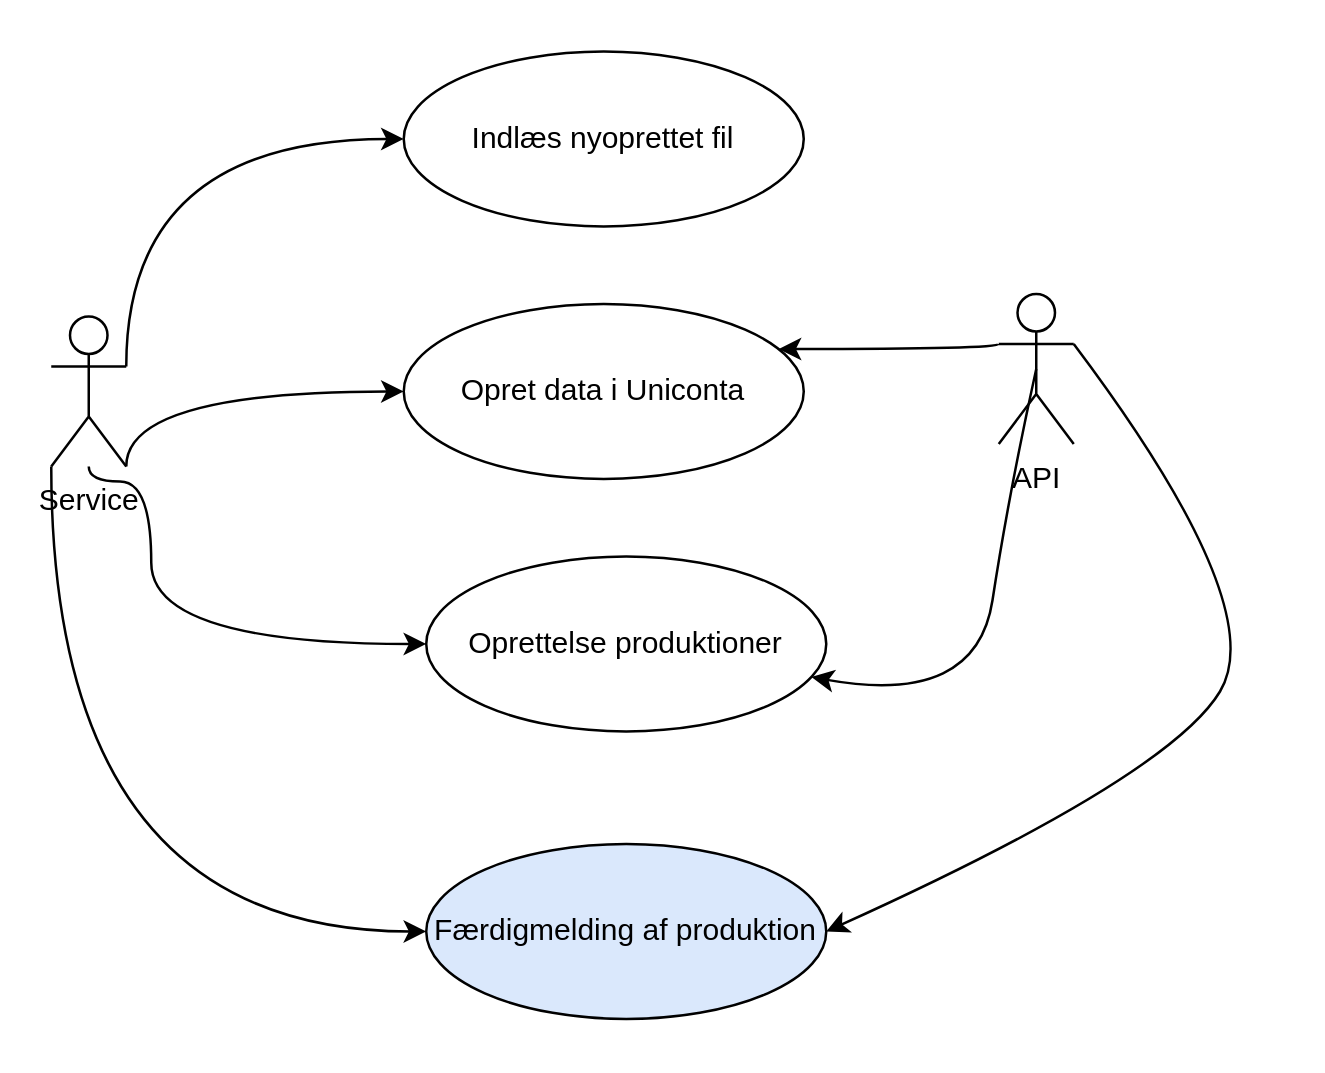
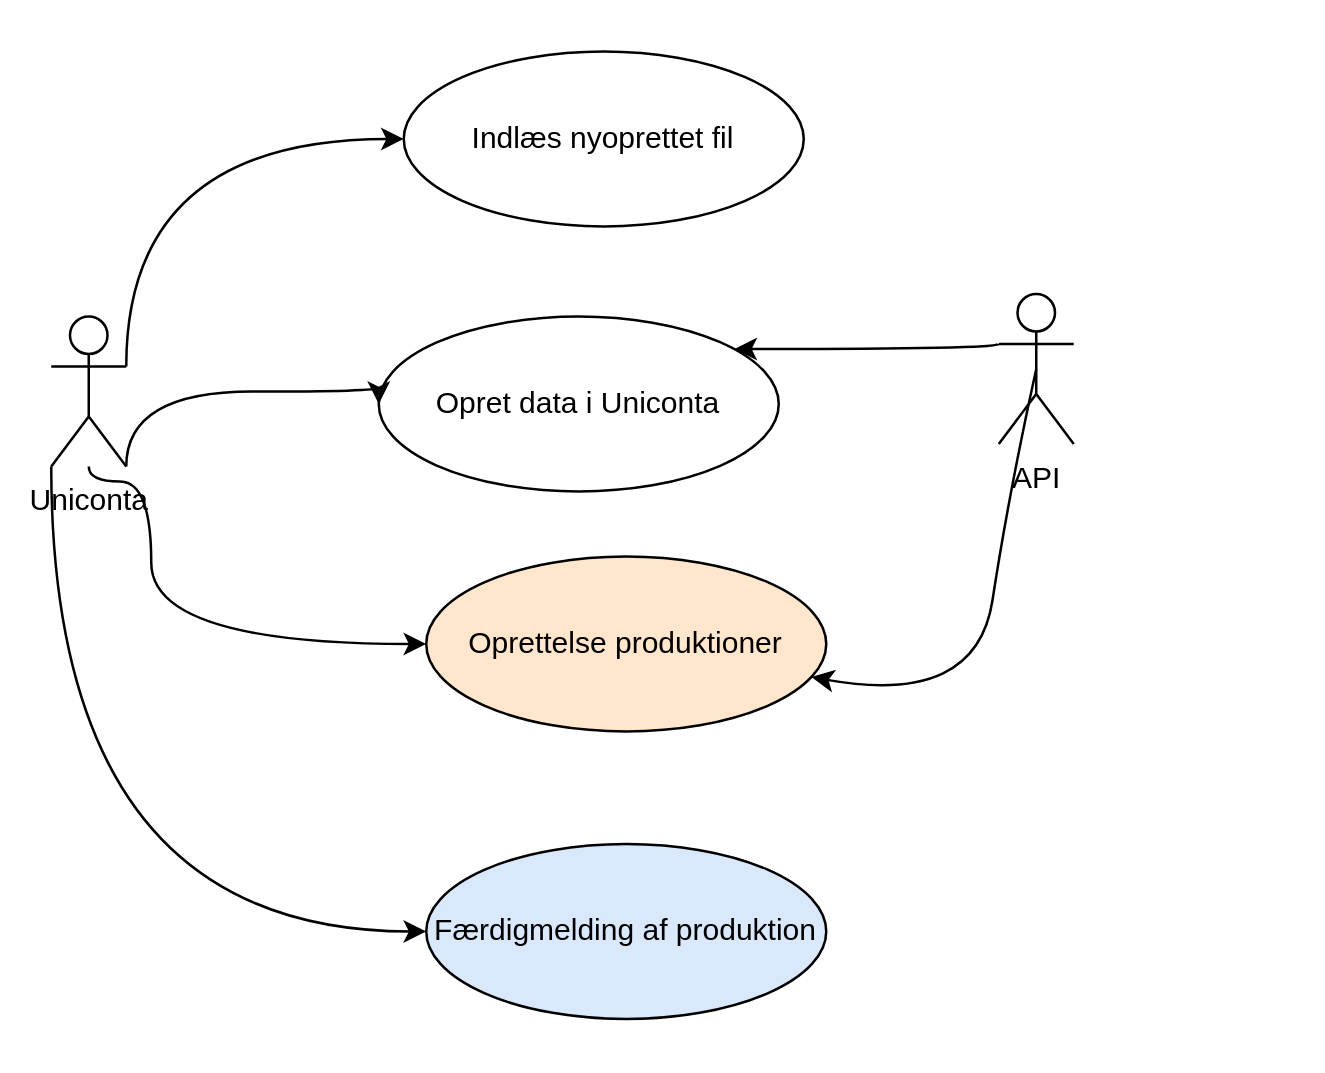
node "Opret data i Uniconta": moved (604, 391) -> (579, 404)
node "Service": label "Service" -> "Uniconta"
node "Oprettelse produktioner": fillcolor #ffffff -> #ffe6cc
edge "API" -> "Færdigmelding af produktion": removed
